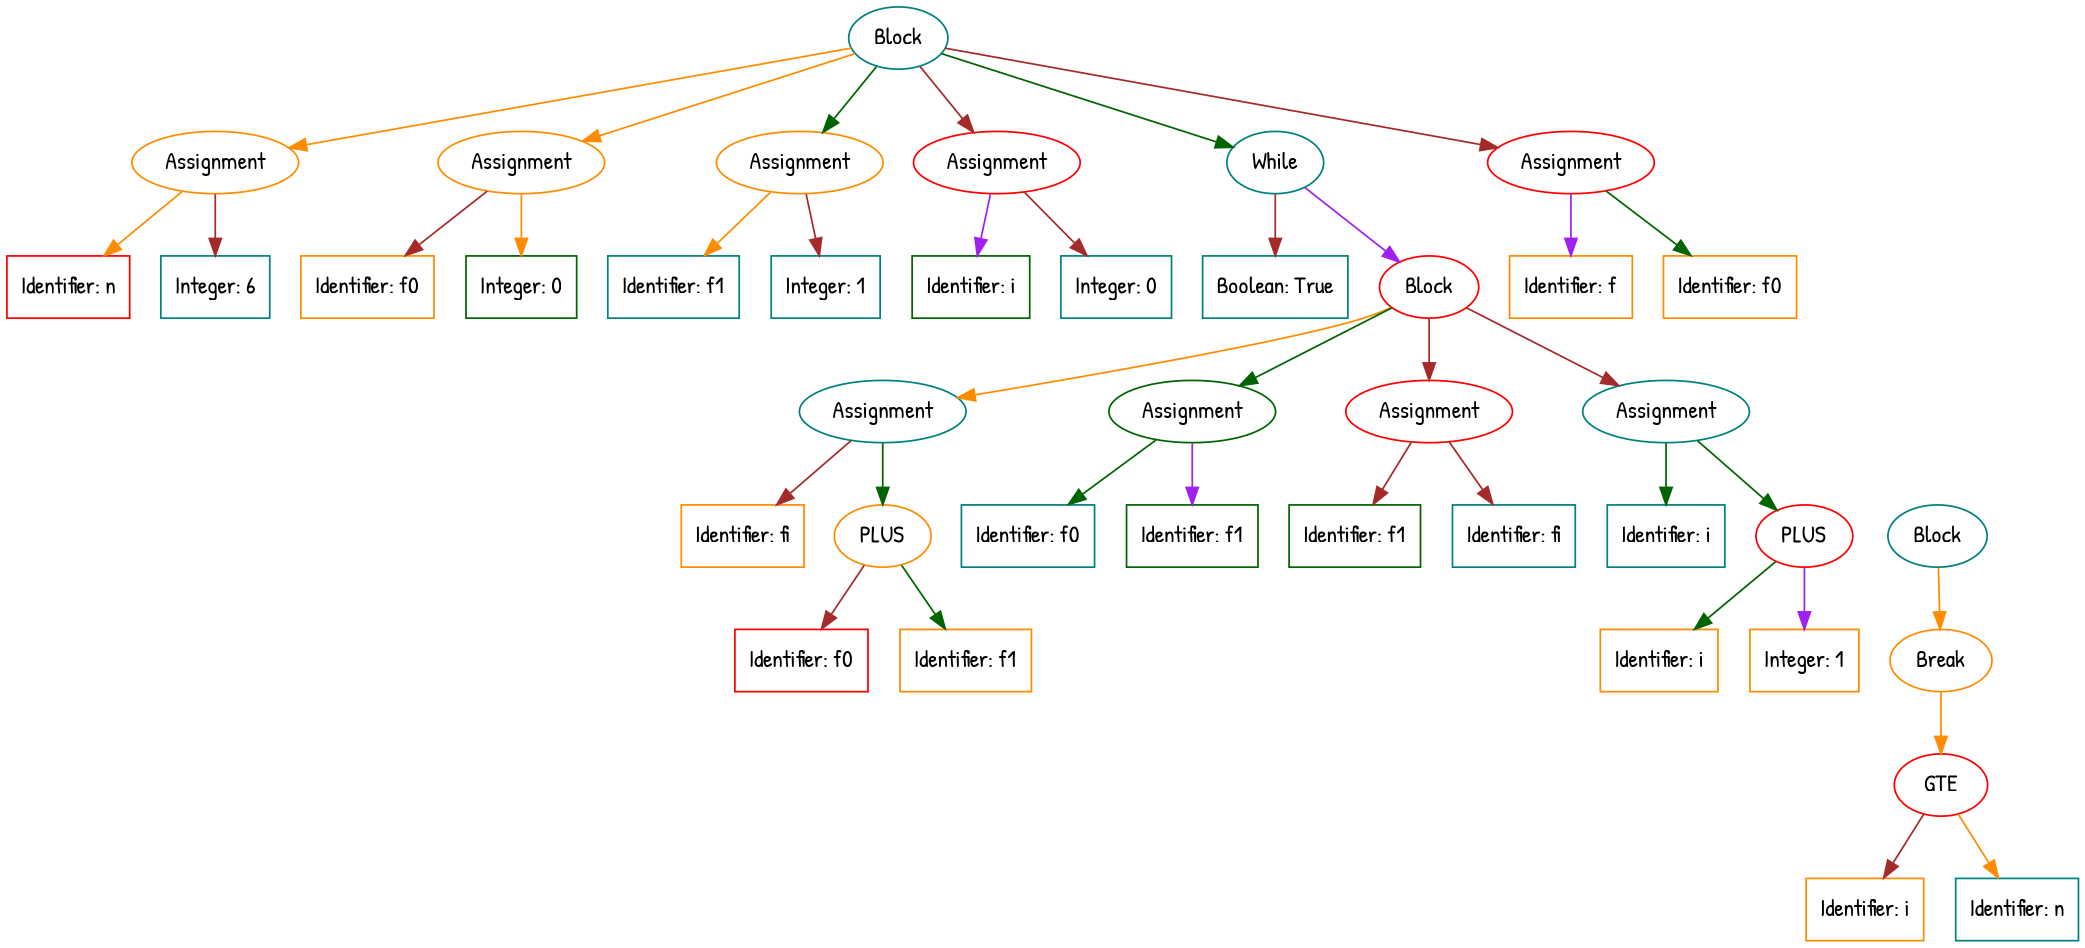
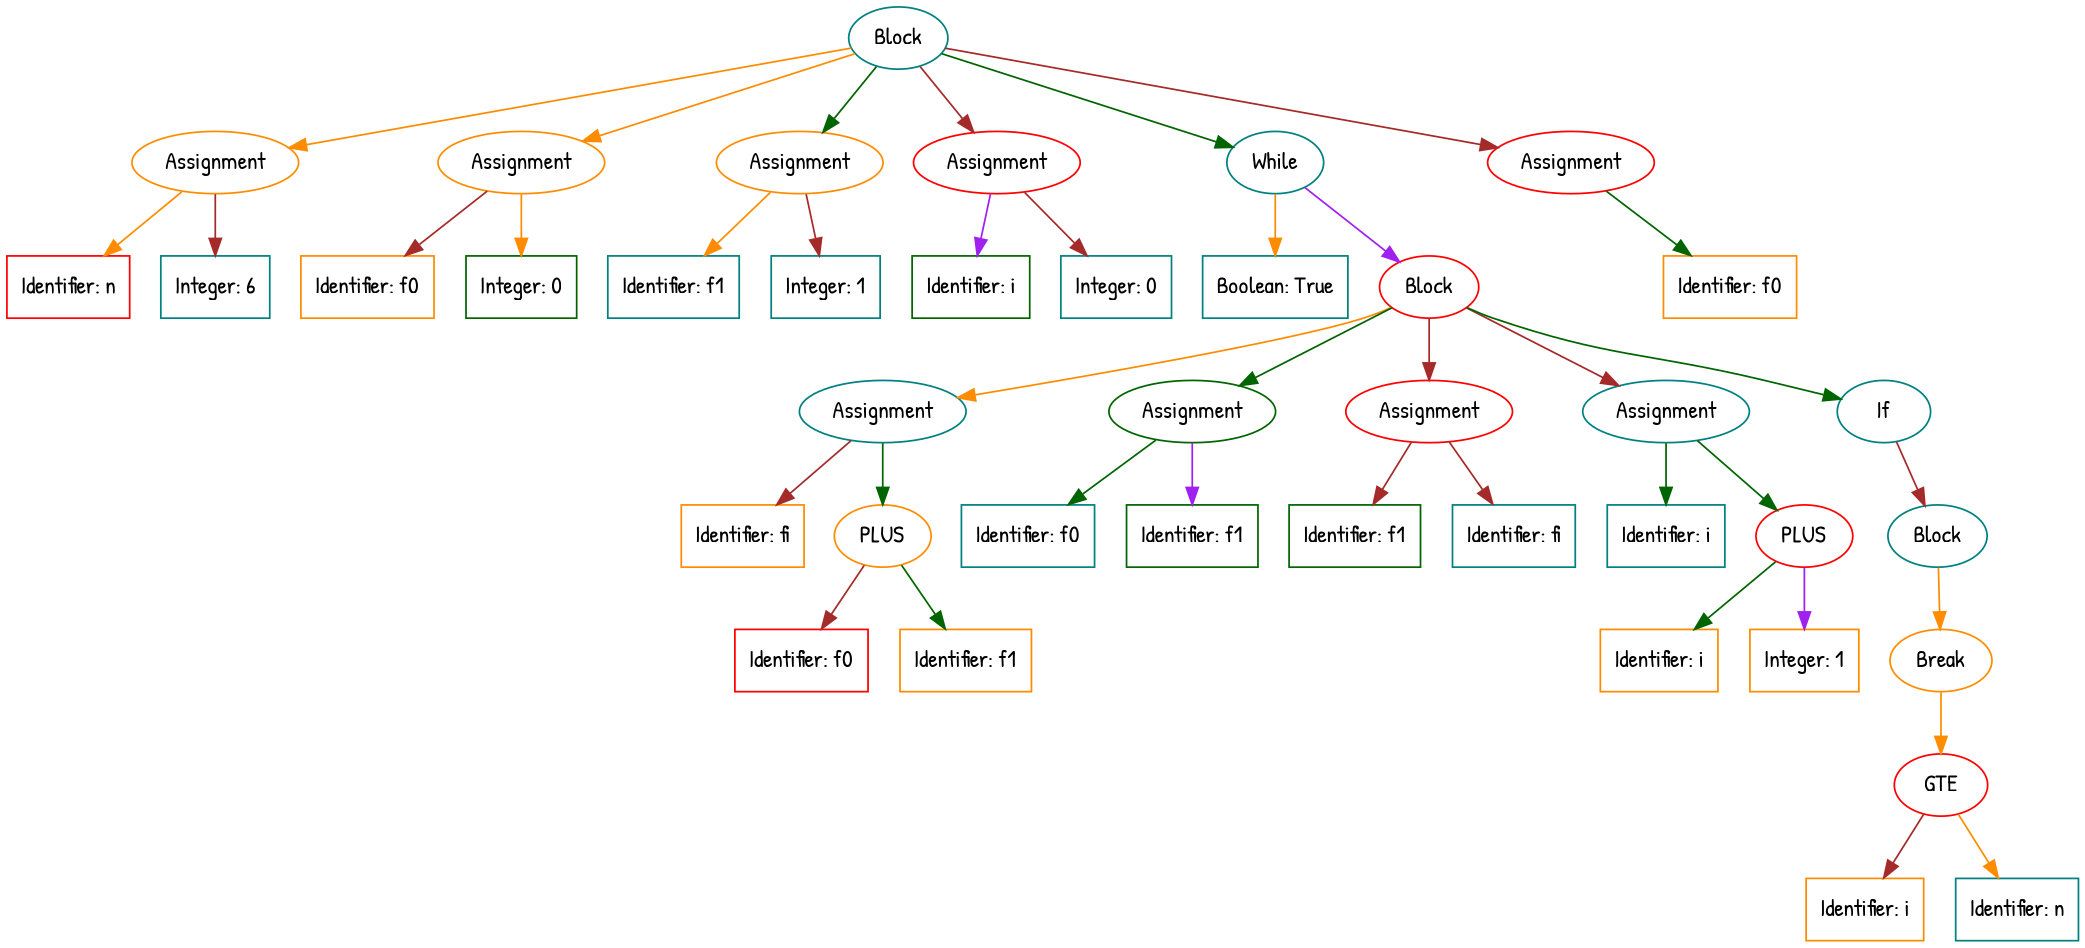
edge "While" -> "Boolean: True": color brown -> darkorange
node "Identifier: f": removed
node "If": added
